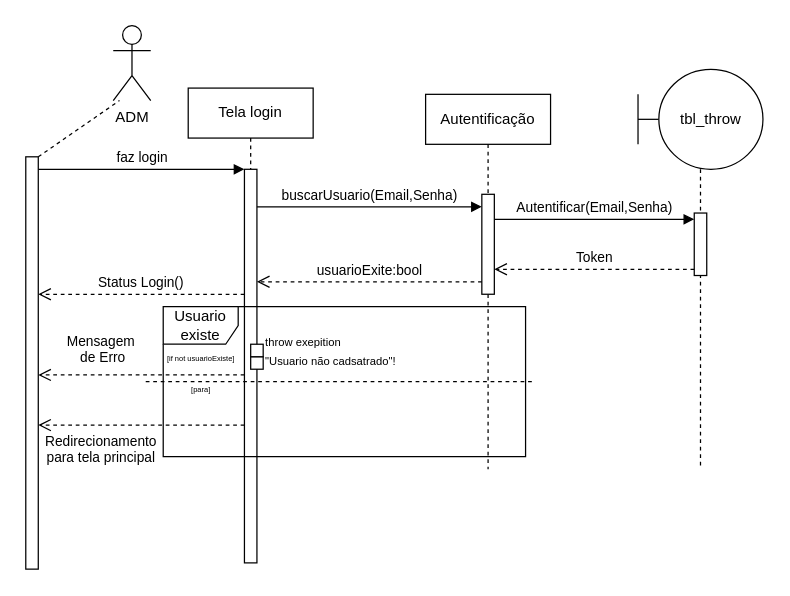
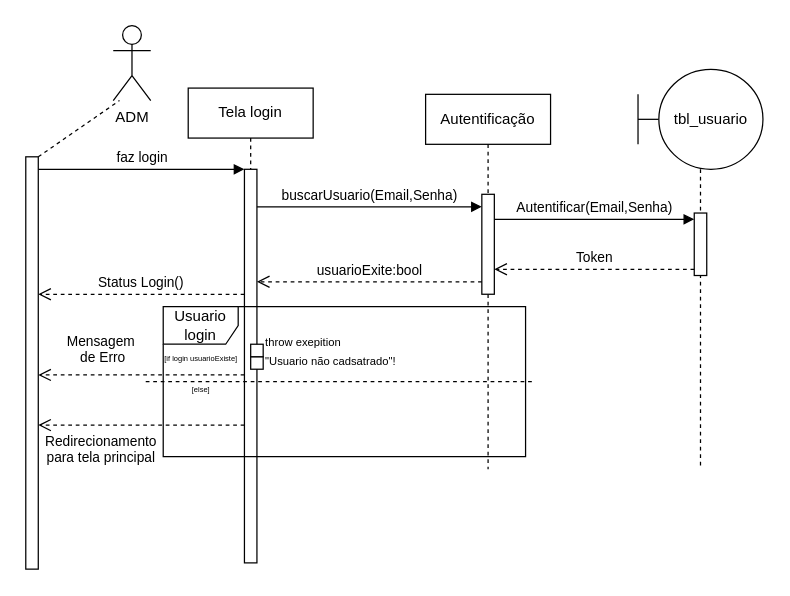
node "tbl_throw": label "tbl_throw" -> "tbl_usuario"
node "Usuario existe": label "Usuario existe" -> "Usuario login"
node "[if not usuarioExiste]": label "[if not usuarioExiste]" -> "[if login usuarioExiste]"
node "[para]": label "[para]" -> "[else]"
